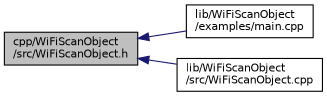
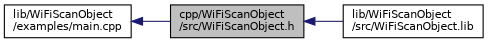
edge "lib/WiFiScanObject /examples/main.cpp" -> "cpp/WiFiScanObject /src/WiFiScanObject.h": reversed
node "lib/WiFiScanObject /src/WiFiScanObject.cpp": label "lib/WiFiScanObject /src/WiFiScanObject.cpp" -> "lib/WiFiScanObject /src/WiFiScanObject.lib"
